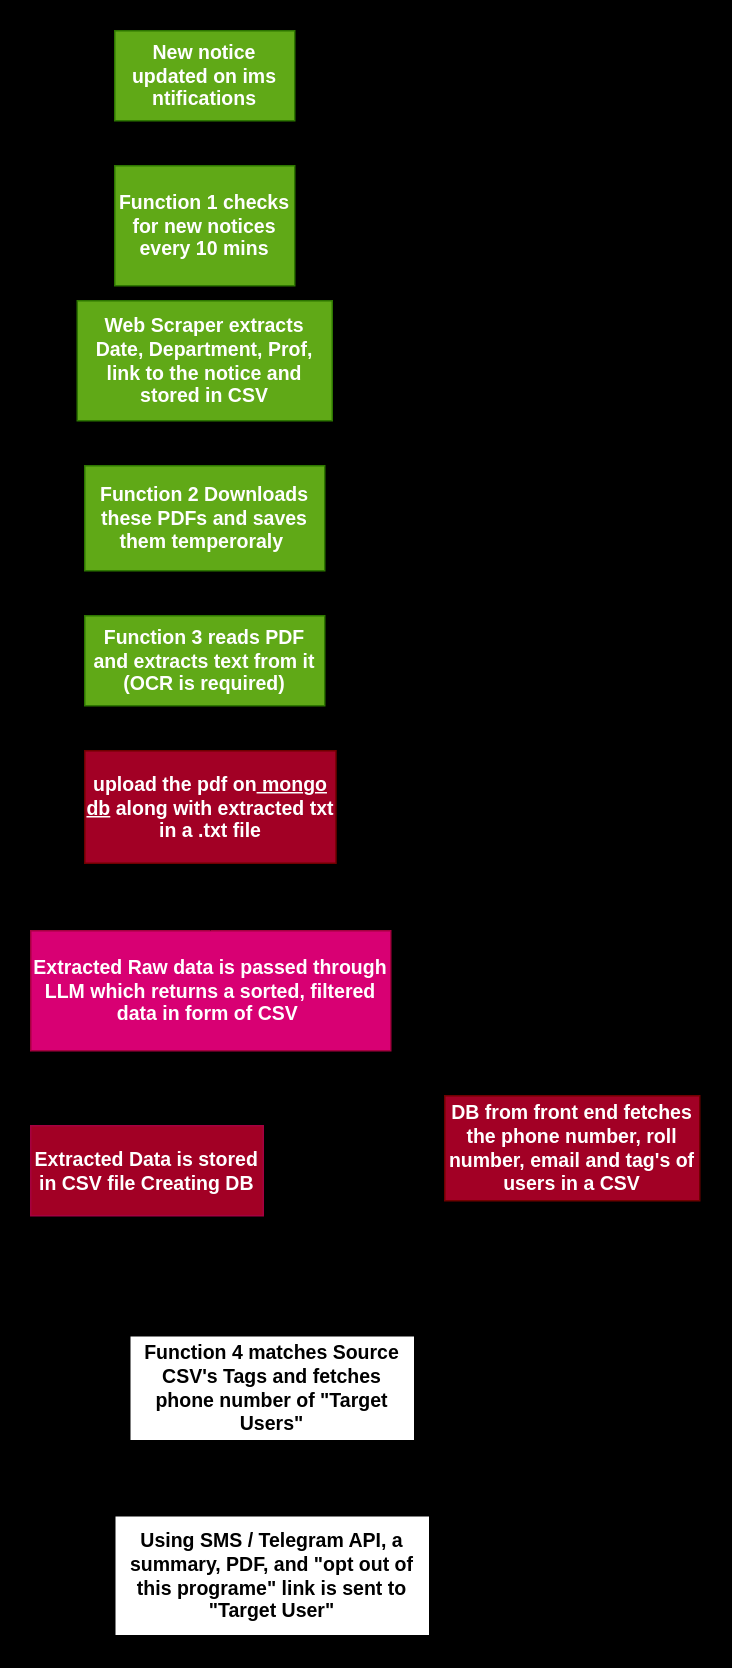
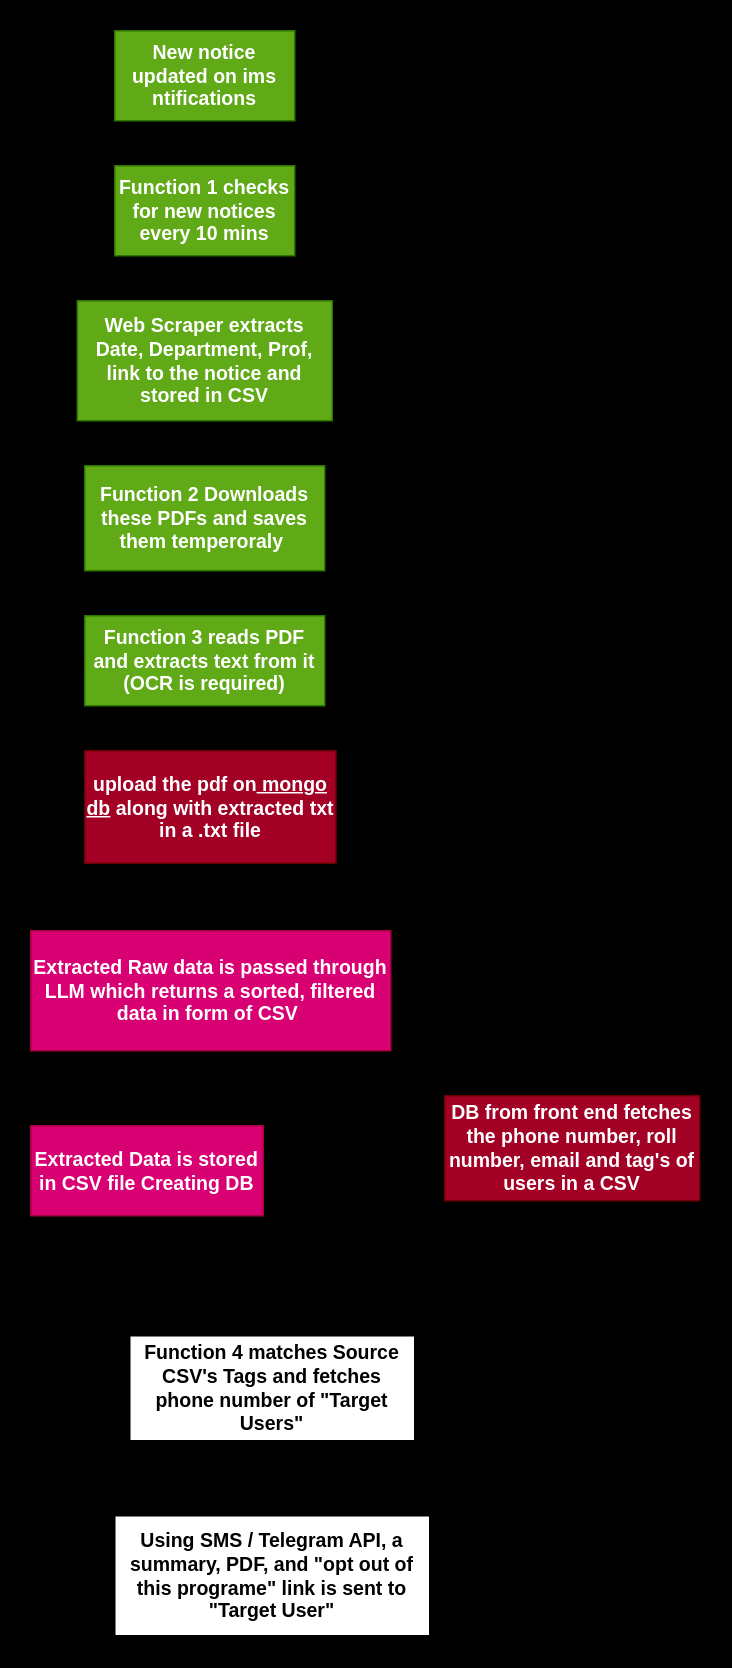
node "Function 1 checks for new notices every 10 mins": size 180x120 -> 180x90
node "Extracted Data is stored in CSV file Creating DB": fillcolor #a20025 -> #d80073
